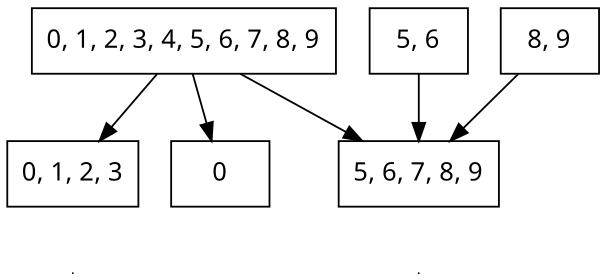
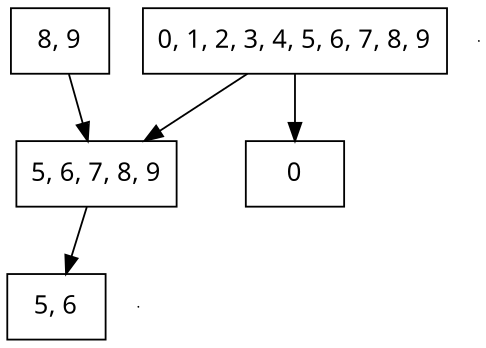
edge "5, 6" -> "5, 6, 7, 8, 9": reversed
node "0, 1, 2, 3": removed
